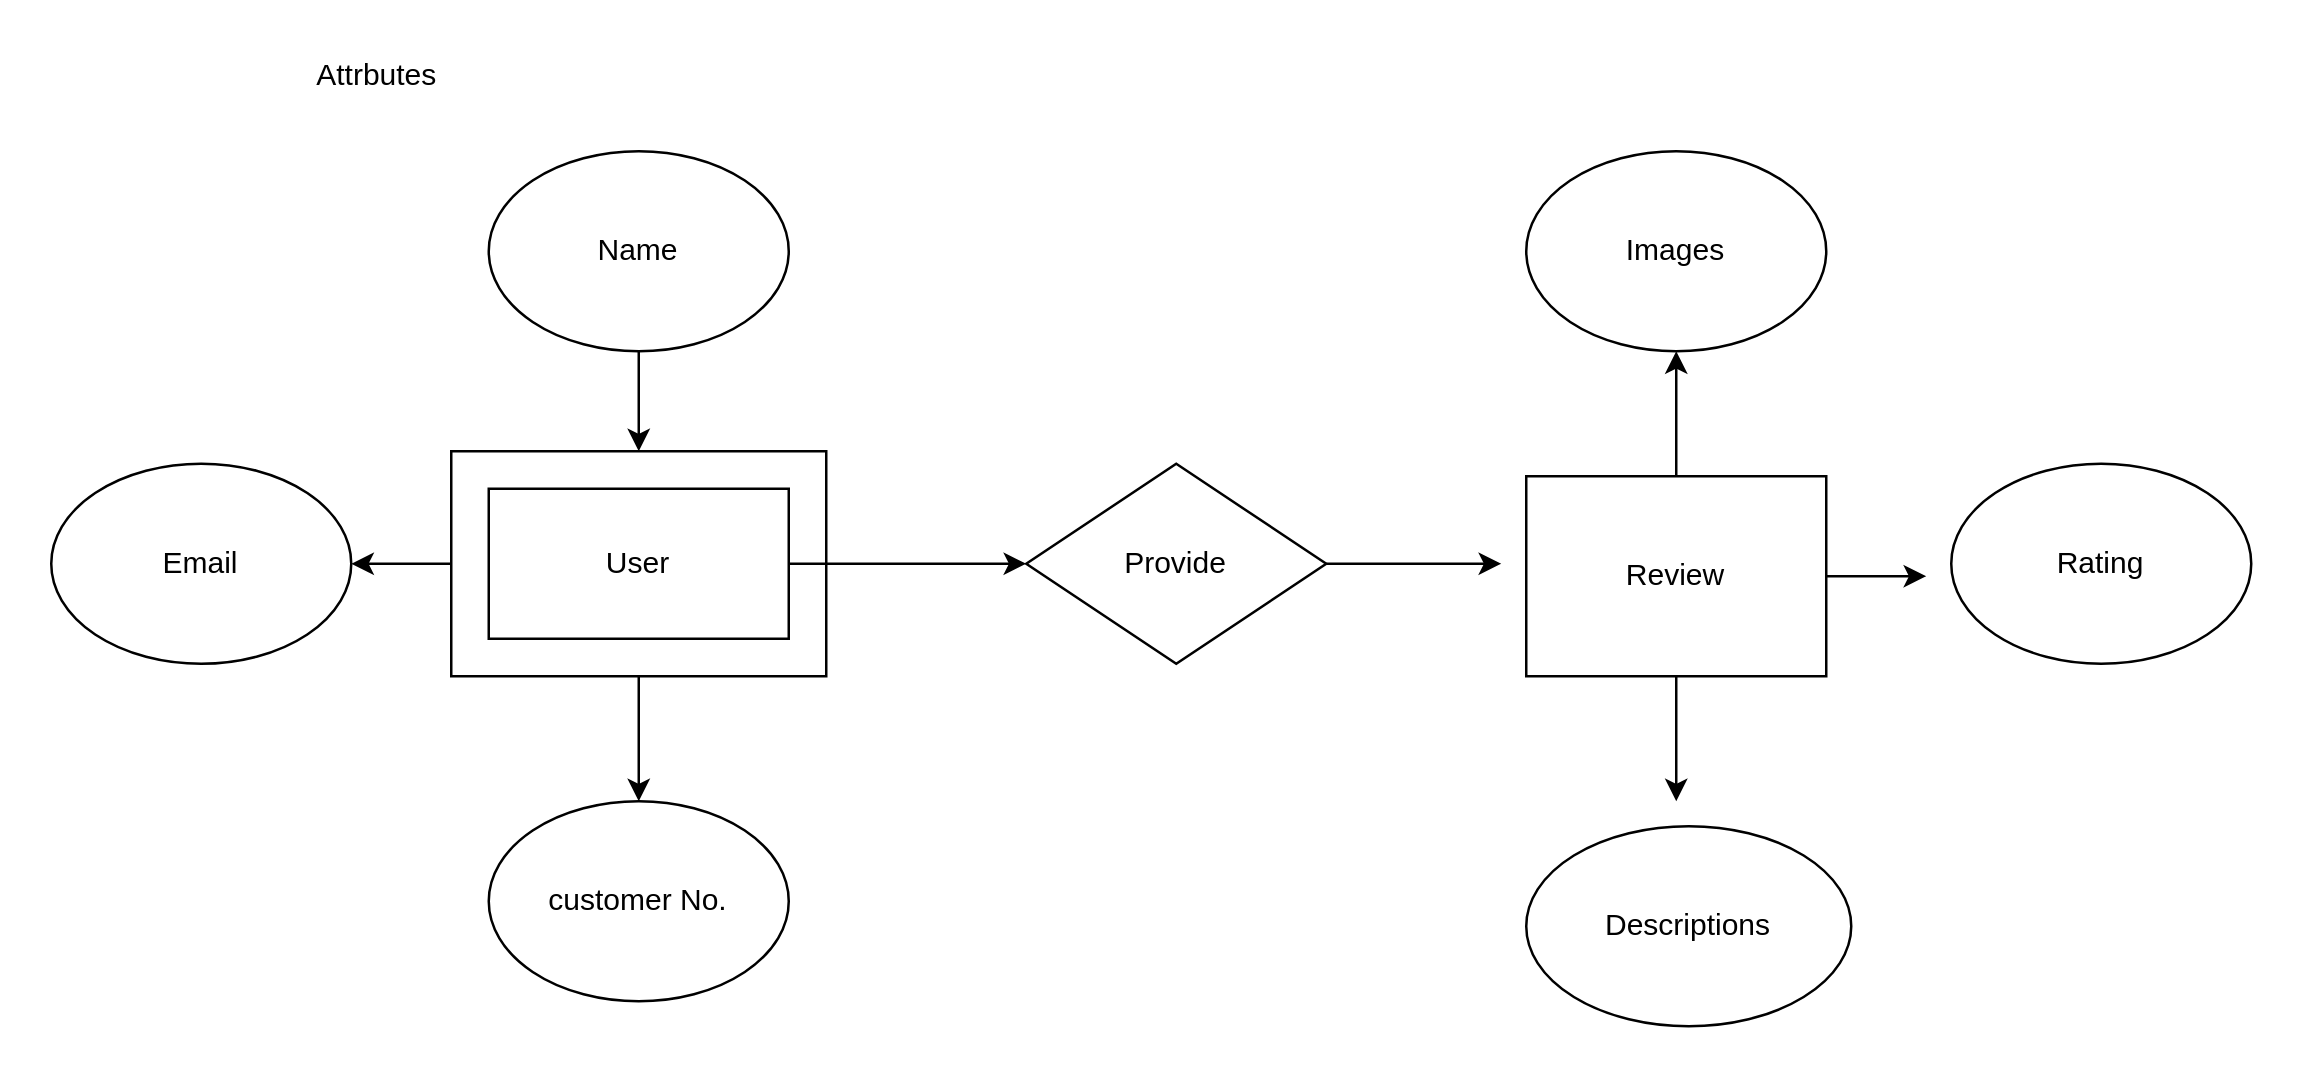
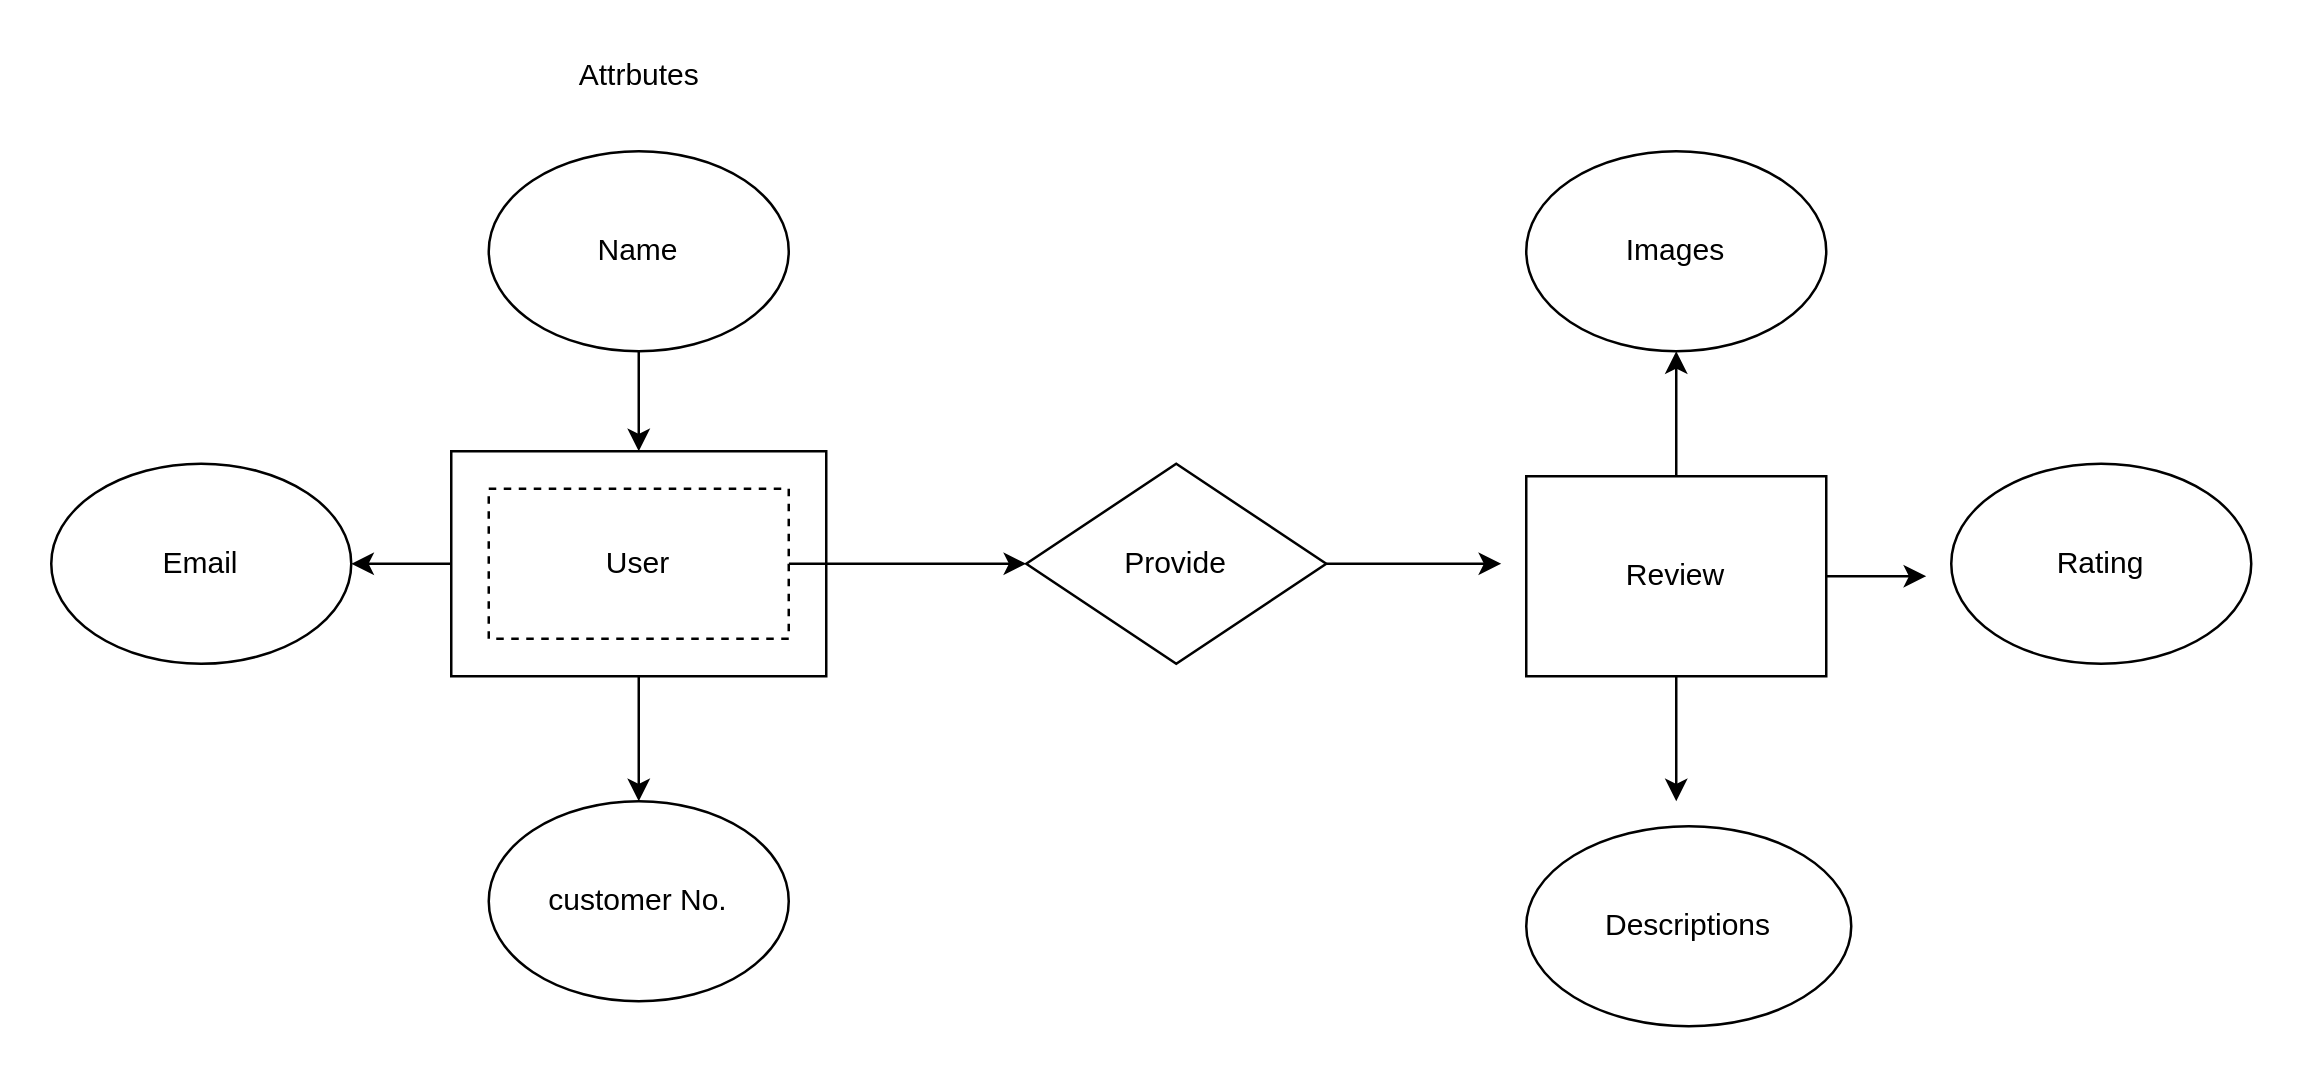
node "Attrbutes": moved (376, 76) -> (639, 76)
node "User": style solid -> dashed
